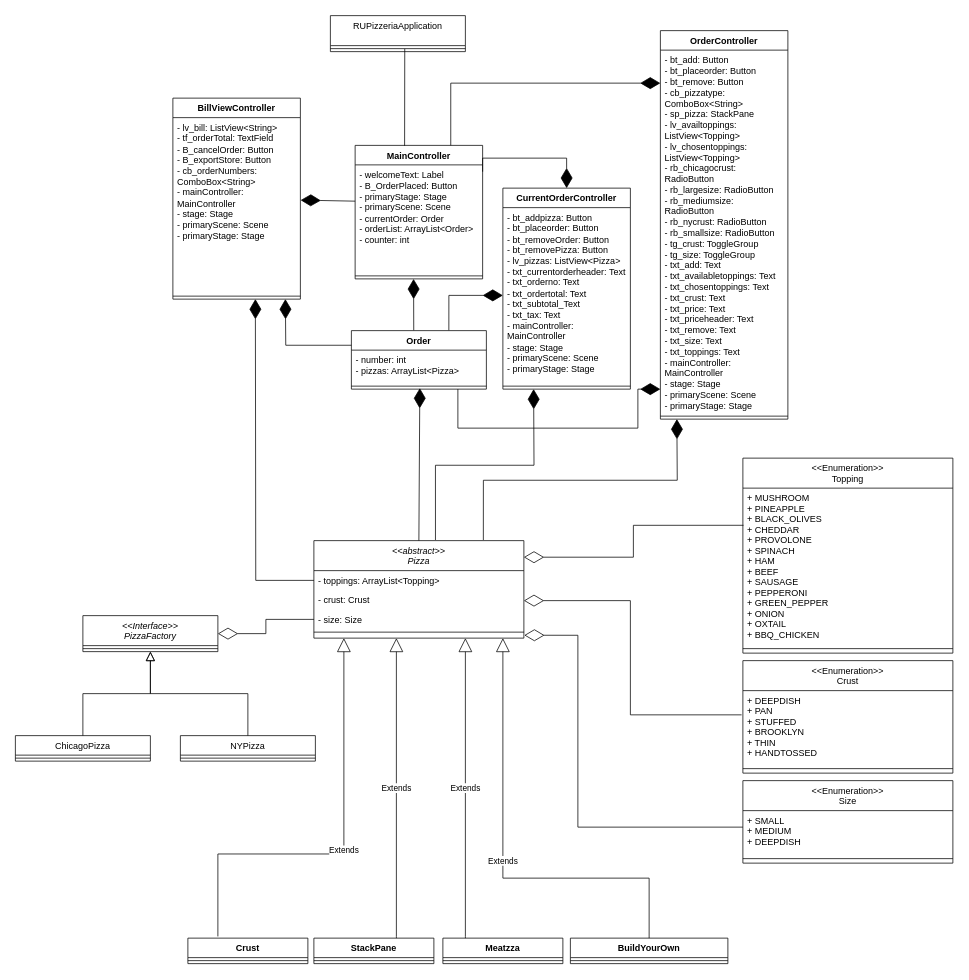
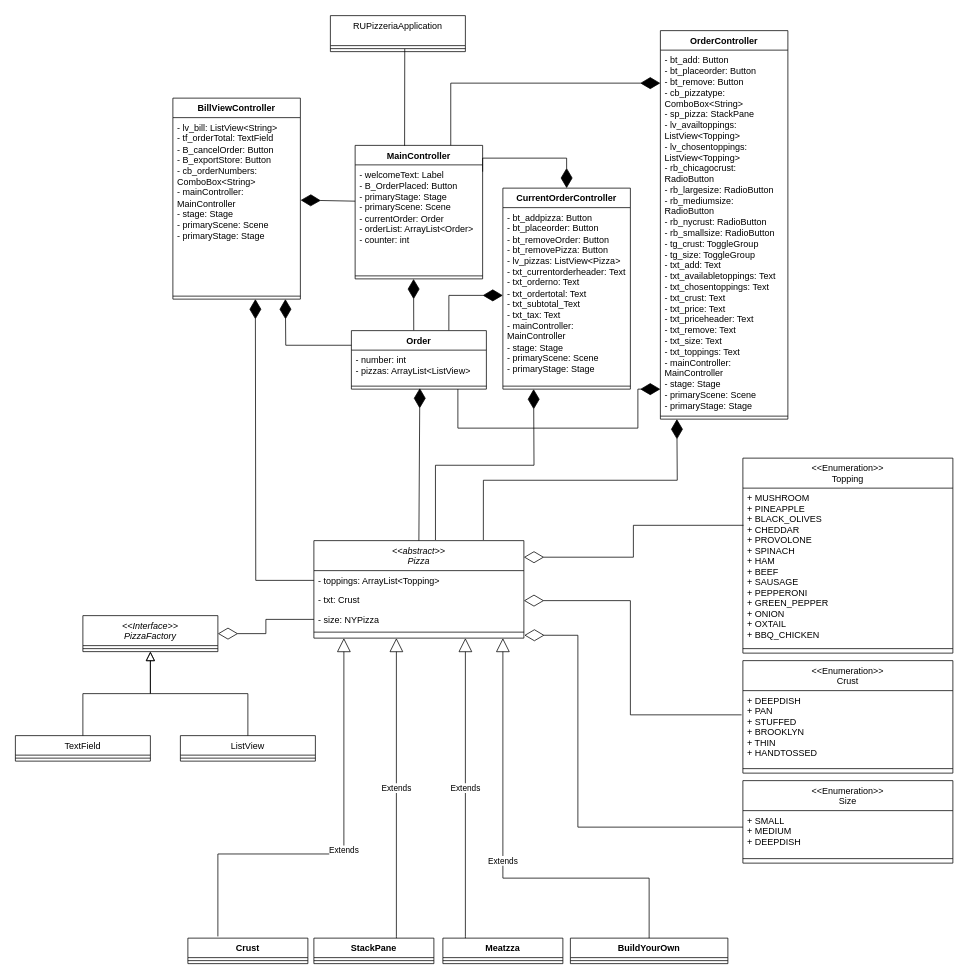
node "- number: int - pizzas: ArrayList<Pizza>": label "- number: int - pizzas: ArrayList<Pizza>" -> "- number: int - pizzas: ArrayList<ListView>"
node "- crust: Crust": label "- crust: Crust" -> "- txt: Crust"
node "- size: Size": label "- size: Size" -> "- size: NYPizza"
node "ChicagoPizza": label "ChicagoPizza" -> "TextField"
node "NYPizza": label "NYPizza" -> "ListView"
